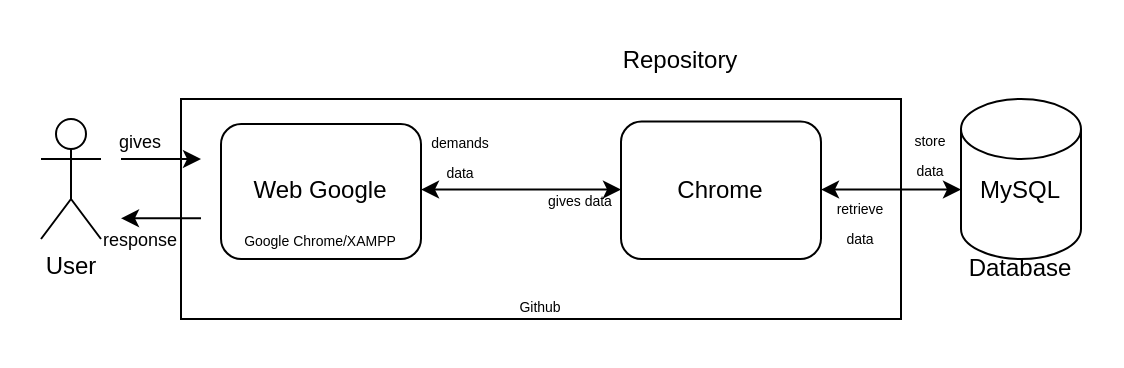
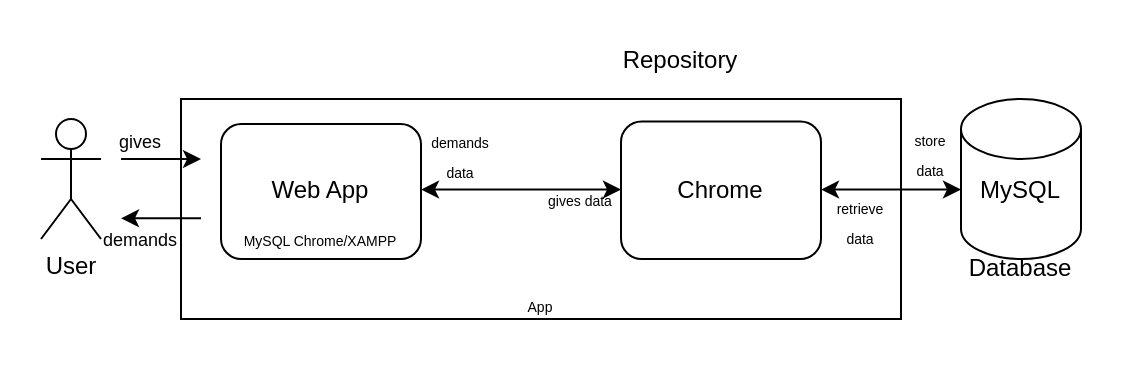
node "Web Google": label "Web Google" -> "Web App"
node "response": label "response" -> "demands"
node "Google Chrome/XAMPP": label "Google Chrome/XAMPP" -> "MySQL Chrome/XAMPP"
node "Github": label "Github" -> "App"
